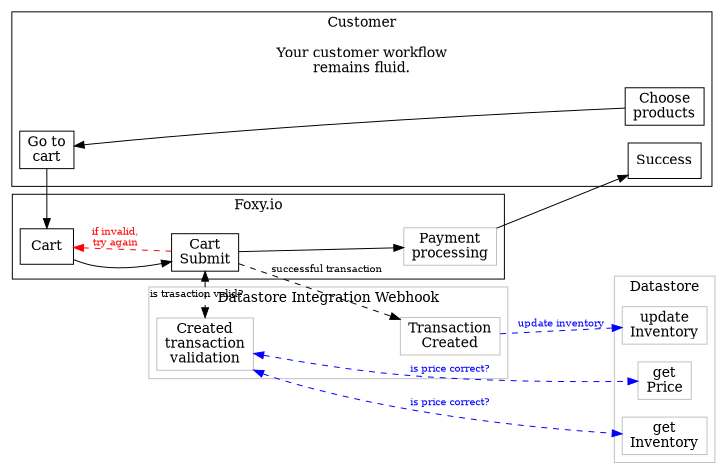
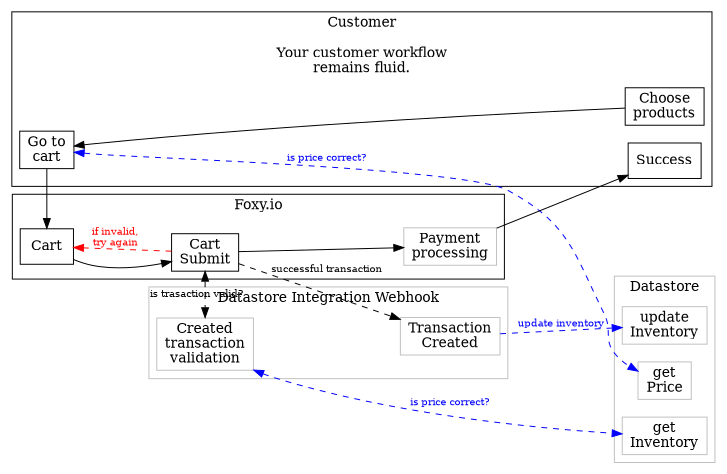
edge "Created transaction validation" -- "get Price": now "Go to cart" -- "get Price"
